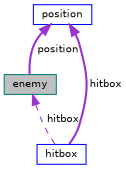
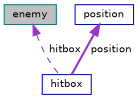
edge "enemy" -> "position": removed, label "position"
edge "hitbox" -> "position": label " hitbox" -> " position"
